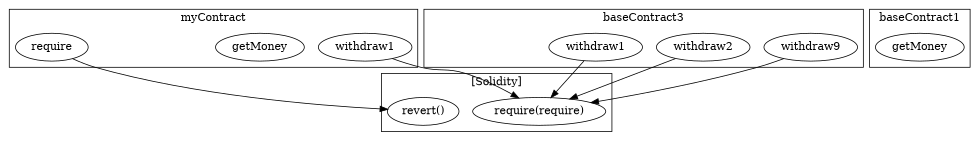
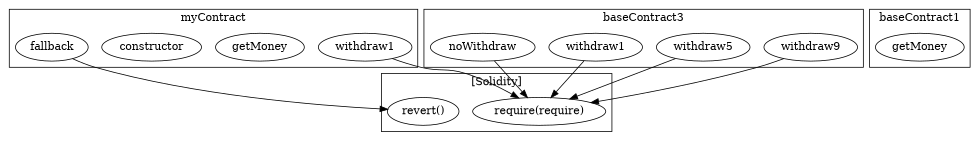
node "require": label "require" -> "fallback"
node "constructor": added
node "noWithdraw": added
node "withdraw2": label "withdraw2" -> "withdraw5"
